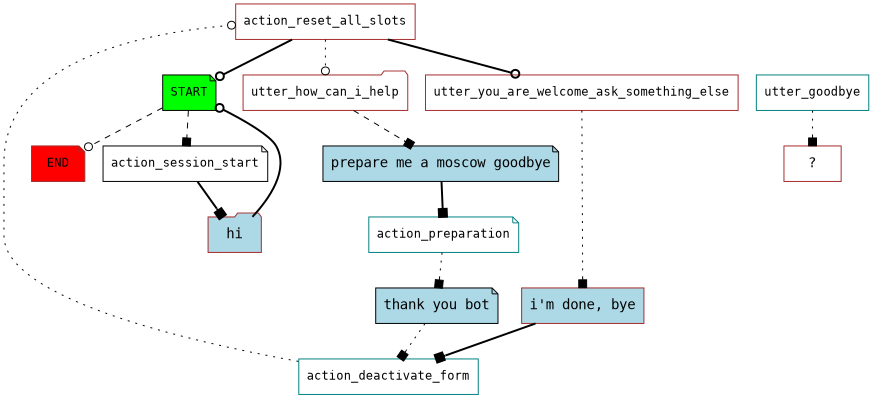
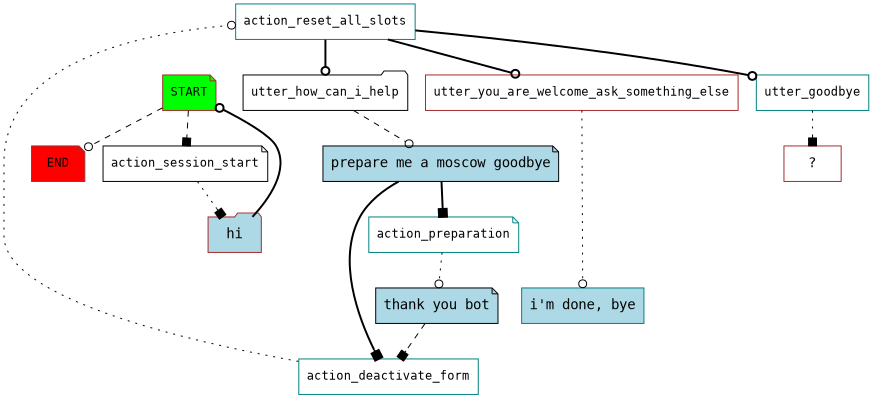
node "action_reset_all_slots": color brown -> teal
edge "action_reset_all_slots" -> "utter_how_can_i_help": style dotted -> bold
edge "action_reset_all_slots" -> "START": now "action_reset_all_slots" -> "utter_goodbye"
node "START": color black -> brown
node "utter_how_can_i_help": color brown -> black
edge "utter_how_can_i_help" -> "prepare me a moscow goodbye": arrowhead box -> odot
edge "action_session_start" -> "hi": style bold -> dotted
edge "utter_you_are_welcome_ask_something_else" -> "i'm done, bye": arrowhead box -> odot
edge "action_preparation" -> "thank you bot": arrowhead box -> odot
node "i'm done, bye": color brown -> teal
edge "thank you bot" -> "action_deactivate_form": style dotted -> dashed
edge "i'm done, bye" -> "action_deactivate_form": now "prepare me a moscow goodbye" -> "action_deactivate_form"
